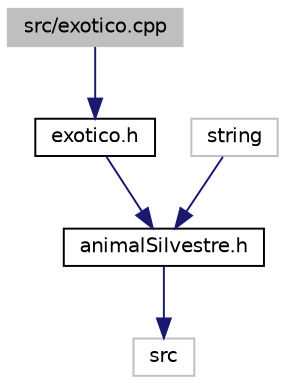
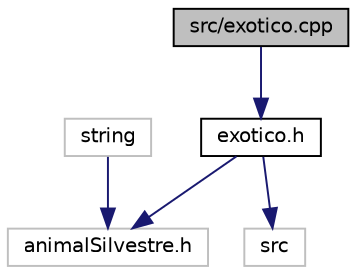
node "src/exotico.cpp": color grey75 -> black
node "animalSilvestre.h": color black -> grey75
edge "animalSilvestre.h" -> "src": now "exotico.h" -> "src"
